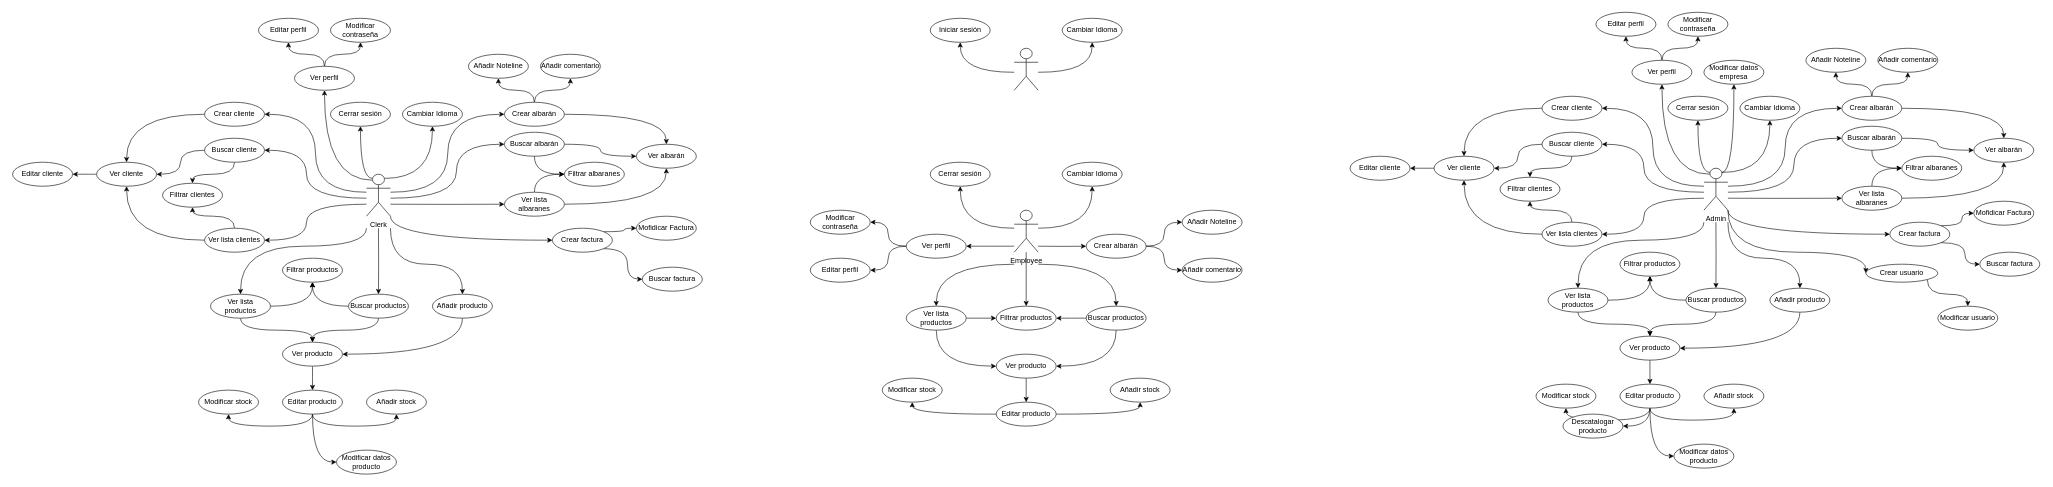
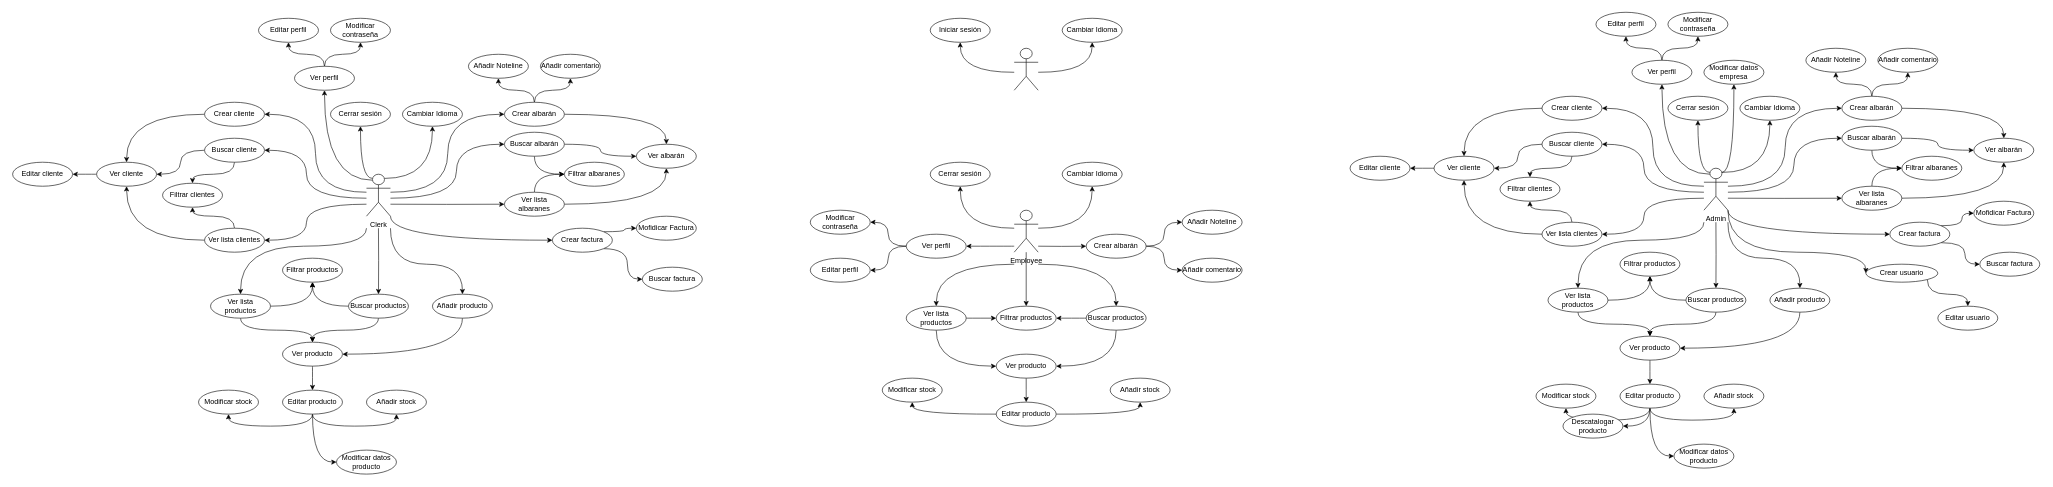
node "Modificar usuario": label "Modificar usuario" -> "Editar usuario"
